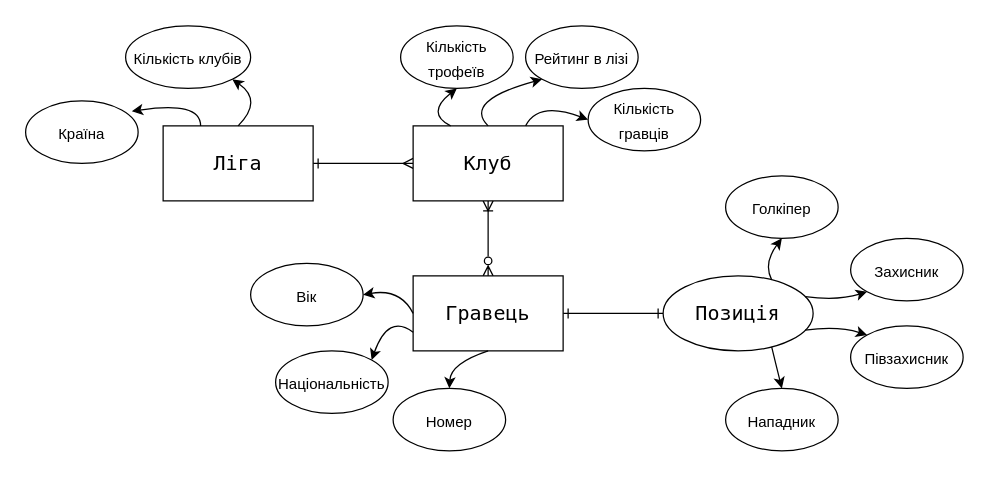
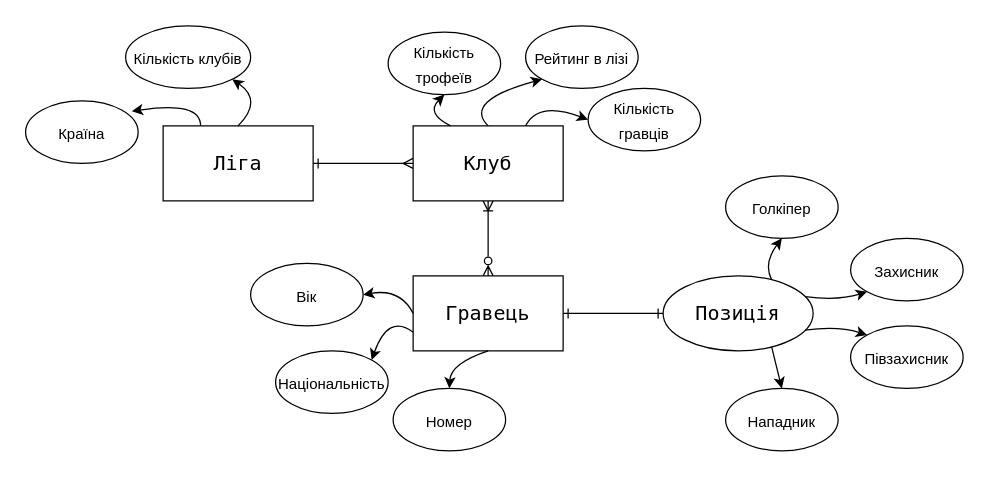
node "Кількість трофеїв": moved (457, 57) -> (444, 63)
